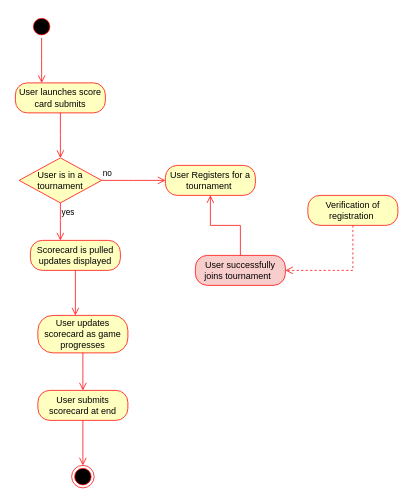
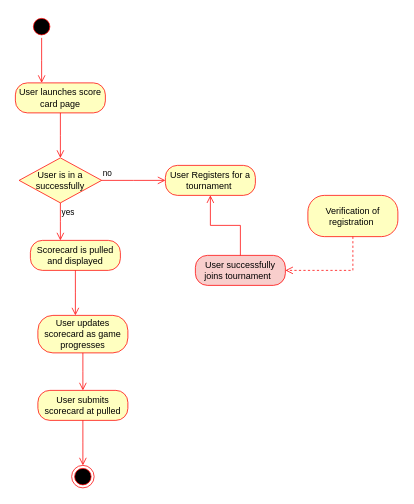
node "User launches score card submits": label "User launches score card submits" -> "User launches score card page"
node "User is in a tournament": label "User is in a tournament" -> "User is in a successfully"
node "Verification of registration": size 90x30 -> 90x41
node "Scorecard is pulled updates displayed": label "Scorecard is pulled updates displayed" -> "Scorecard is pulled and displayed"
node "User submits scorecard at end": label "User submits scorecard at end" -> "User submits scorecard at pulled"
